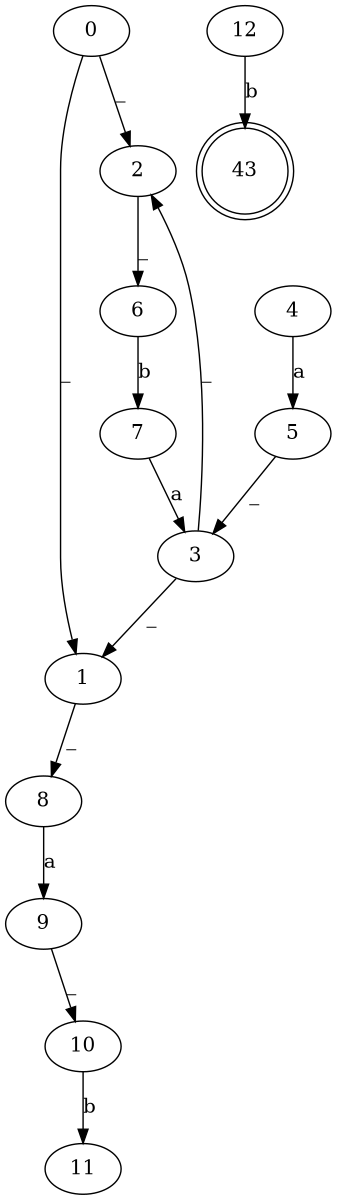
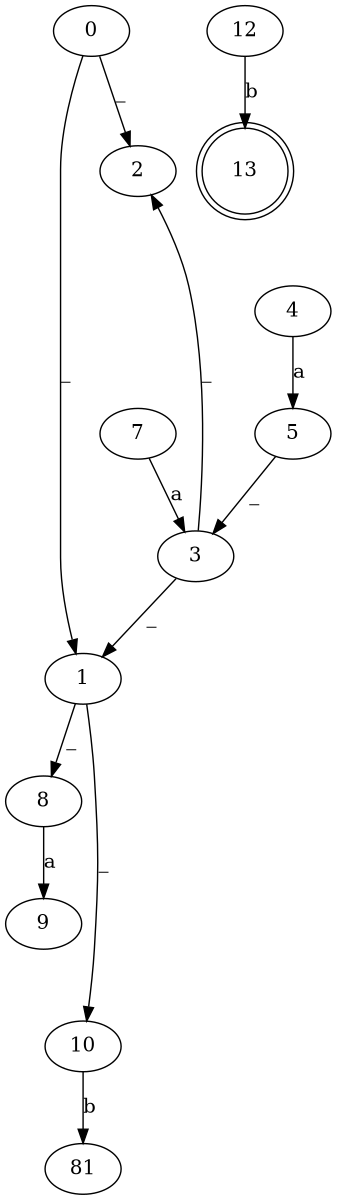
node "43": label "43" -> "13"
node "6": removed
edge "9" -> "10": now "1" -> "10"
node "11": label "11" -> "81"
